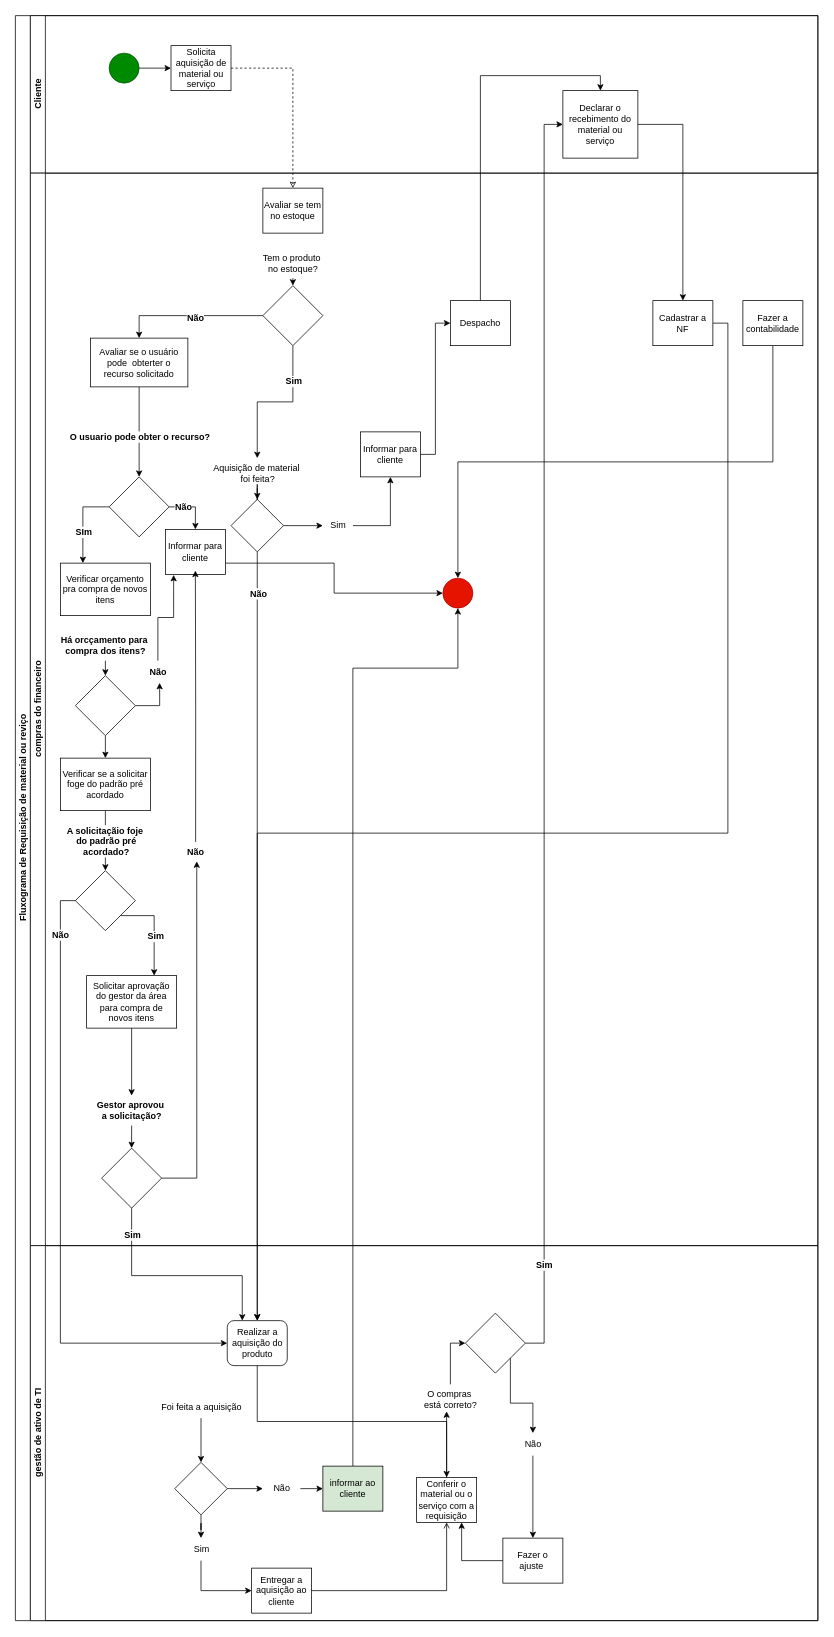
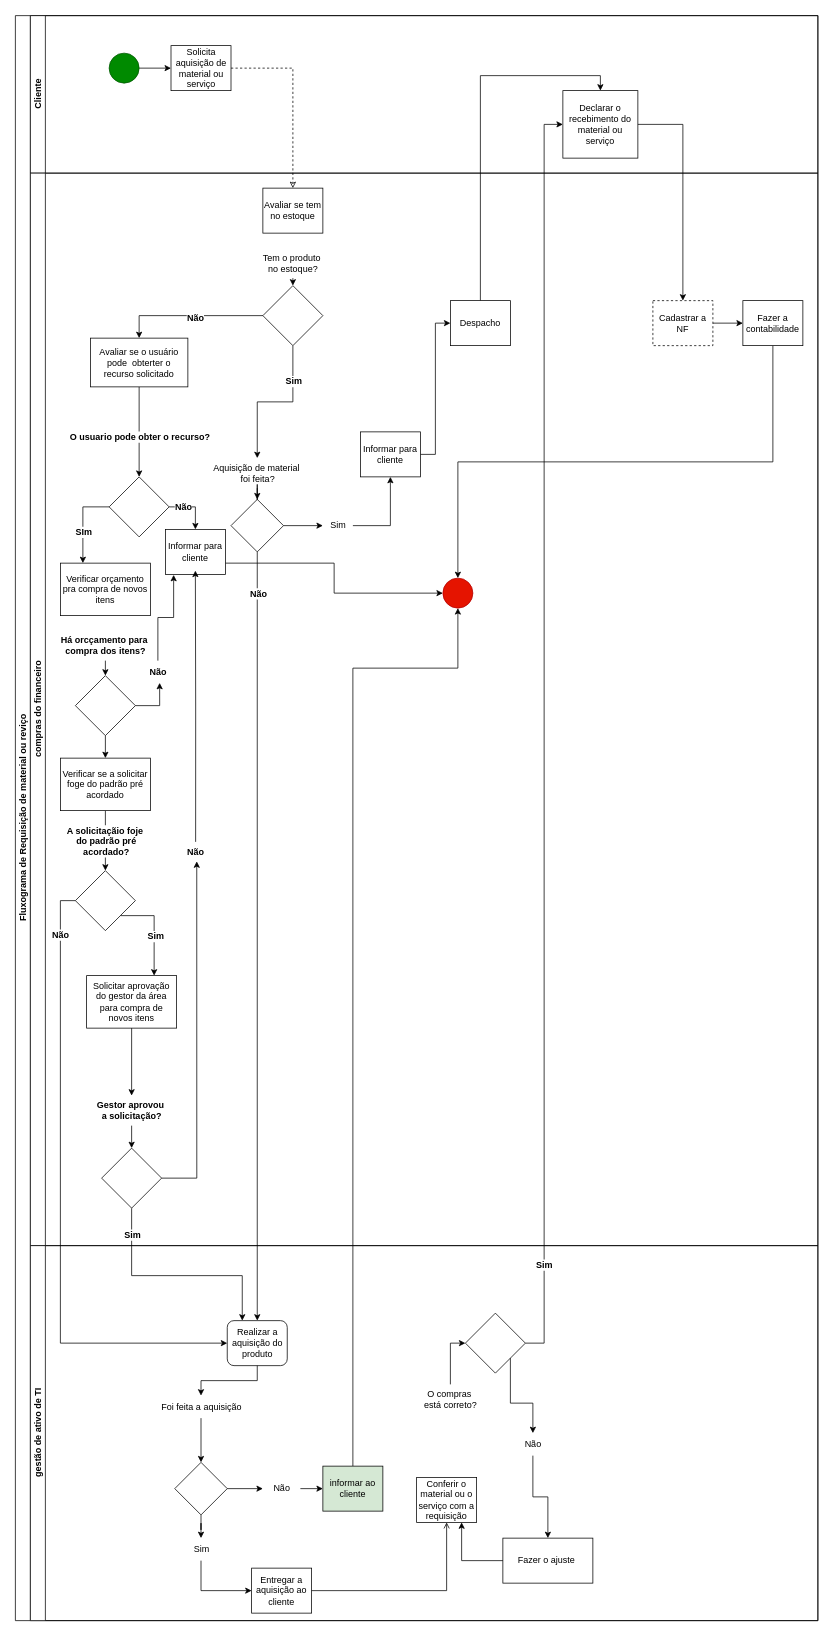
node "Cadastrar a NF": style solid -> dashed
edge "Cadastrar a NF" -> "Realizar a aquisição do produto": now "Cadastrar a NF" -> "Fazer a contabilidade"
edge "Realizar a aquisição do produto" -> "Conferir o material ou o serviço com a requisição": now "Realizar a aquisição do produto" -> "Foi feita a aquisição"
edge "Conferir o material ou o serviço com a requisição" -> "O compras está correto?": removed
node "Fazer o ajuste": size 60x45 -> 90x45
